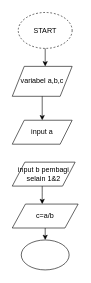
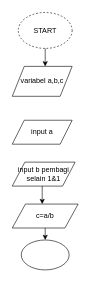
edge "variabel a,b,c" -> "input a": removed
node "input b pembagi selain 1&2": label "input b pembagi selain 1&2" -> "input b pembagi selain 1&1"
